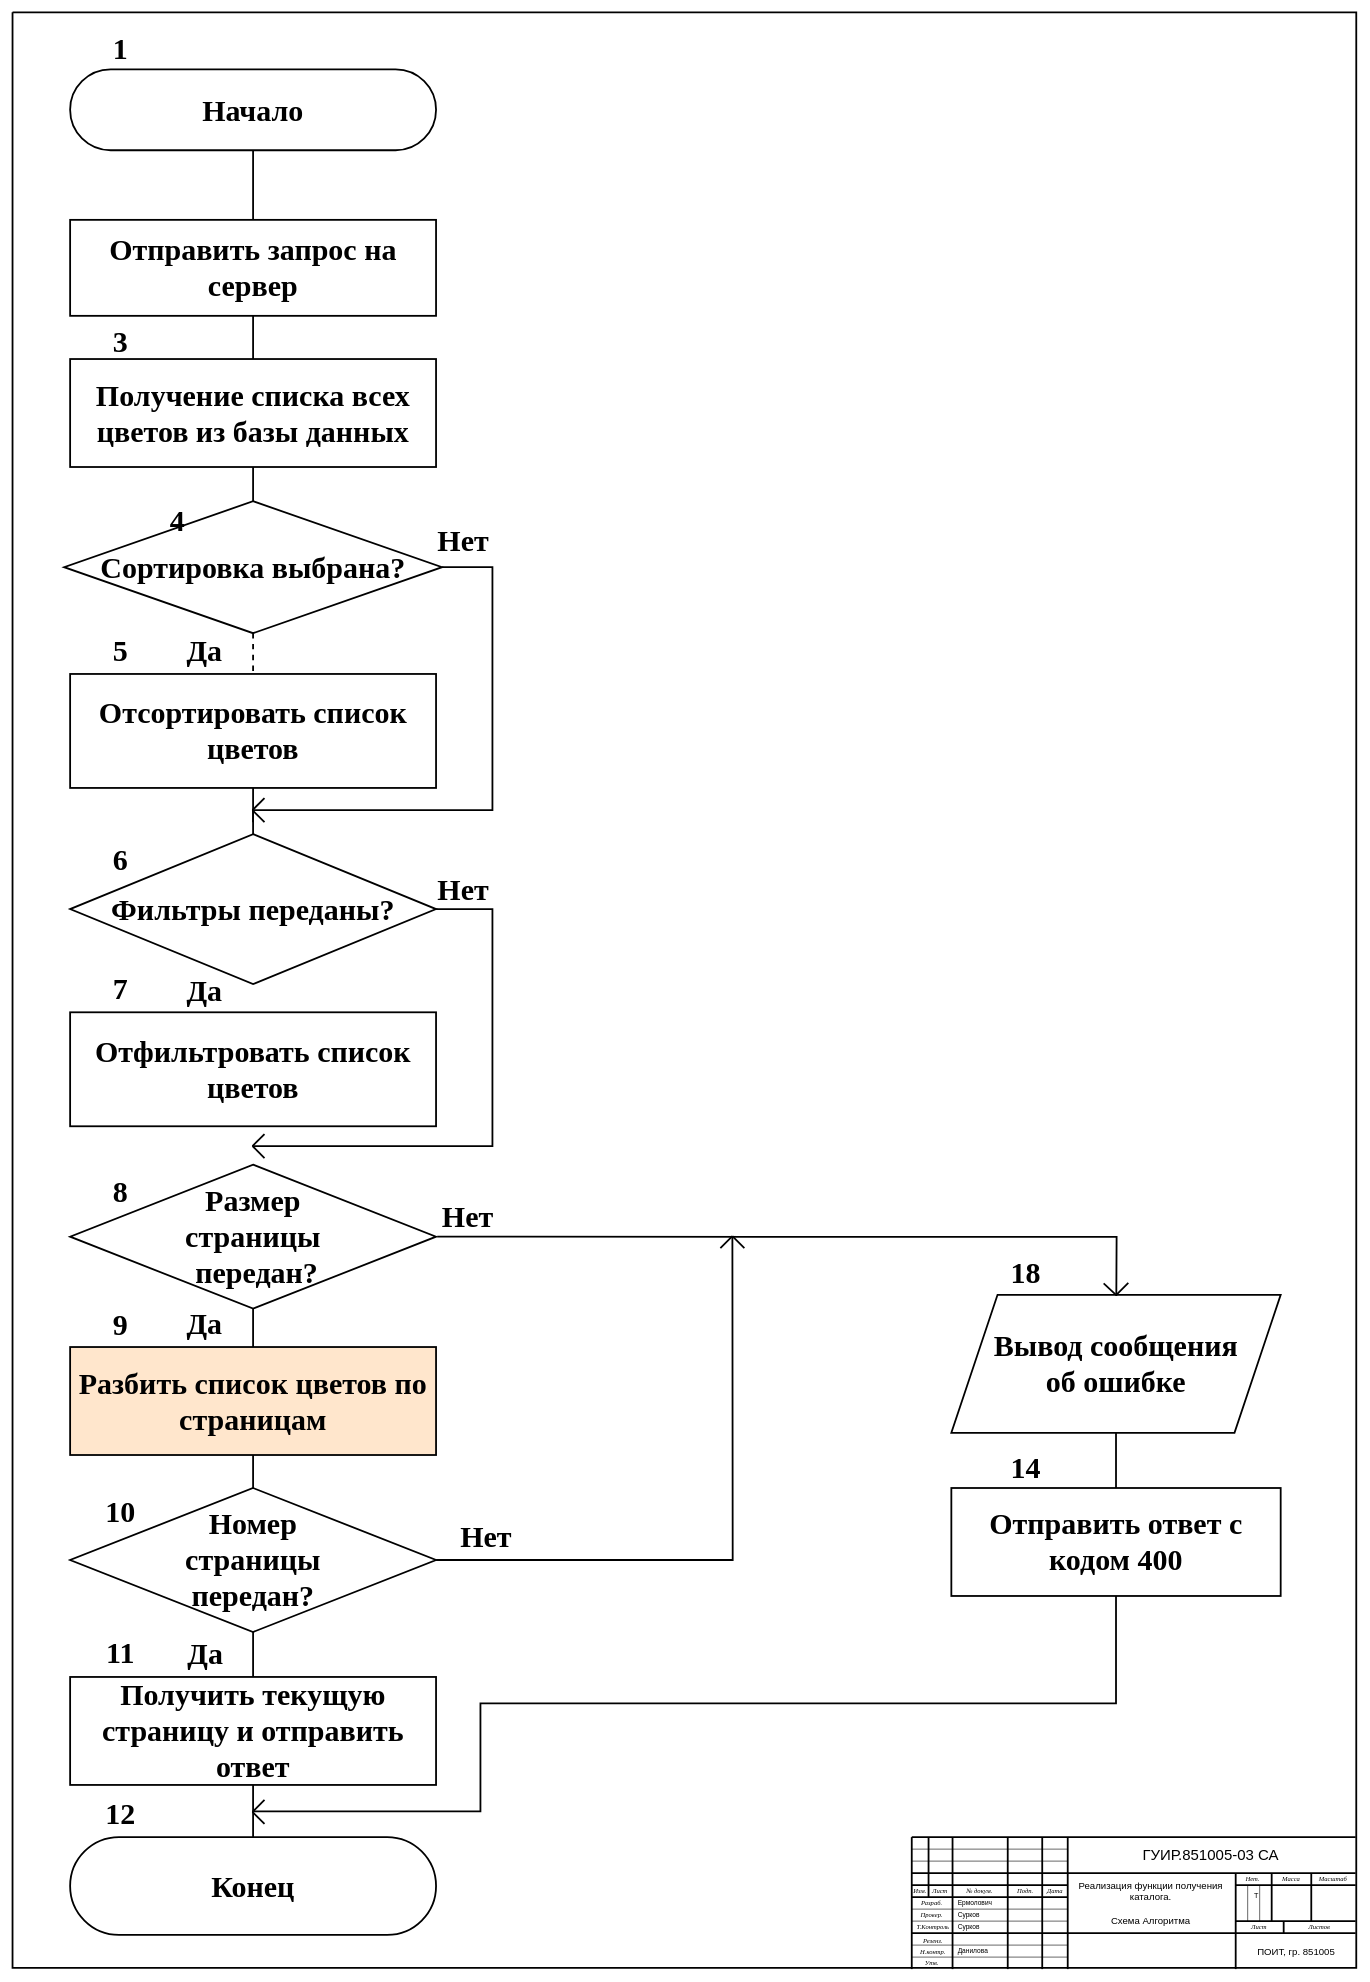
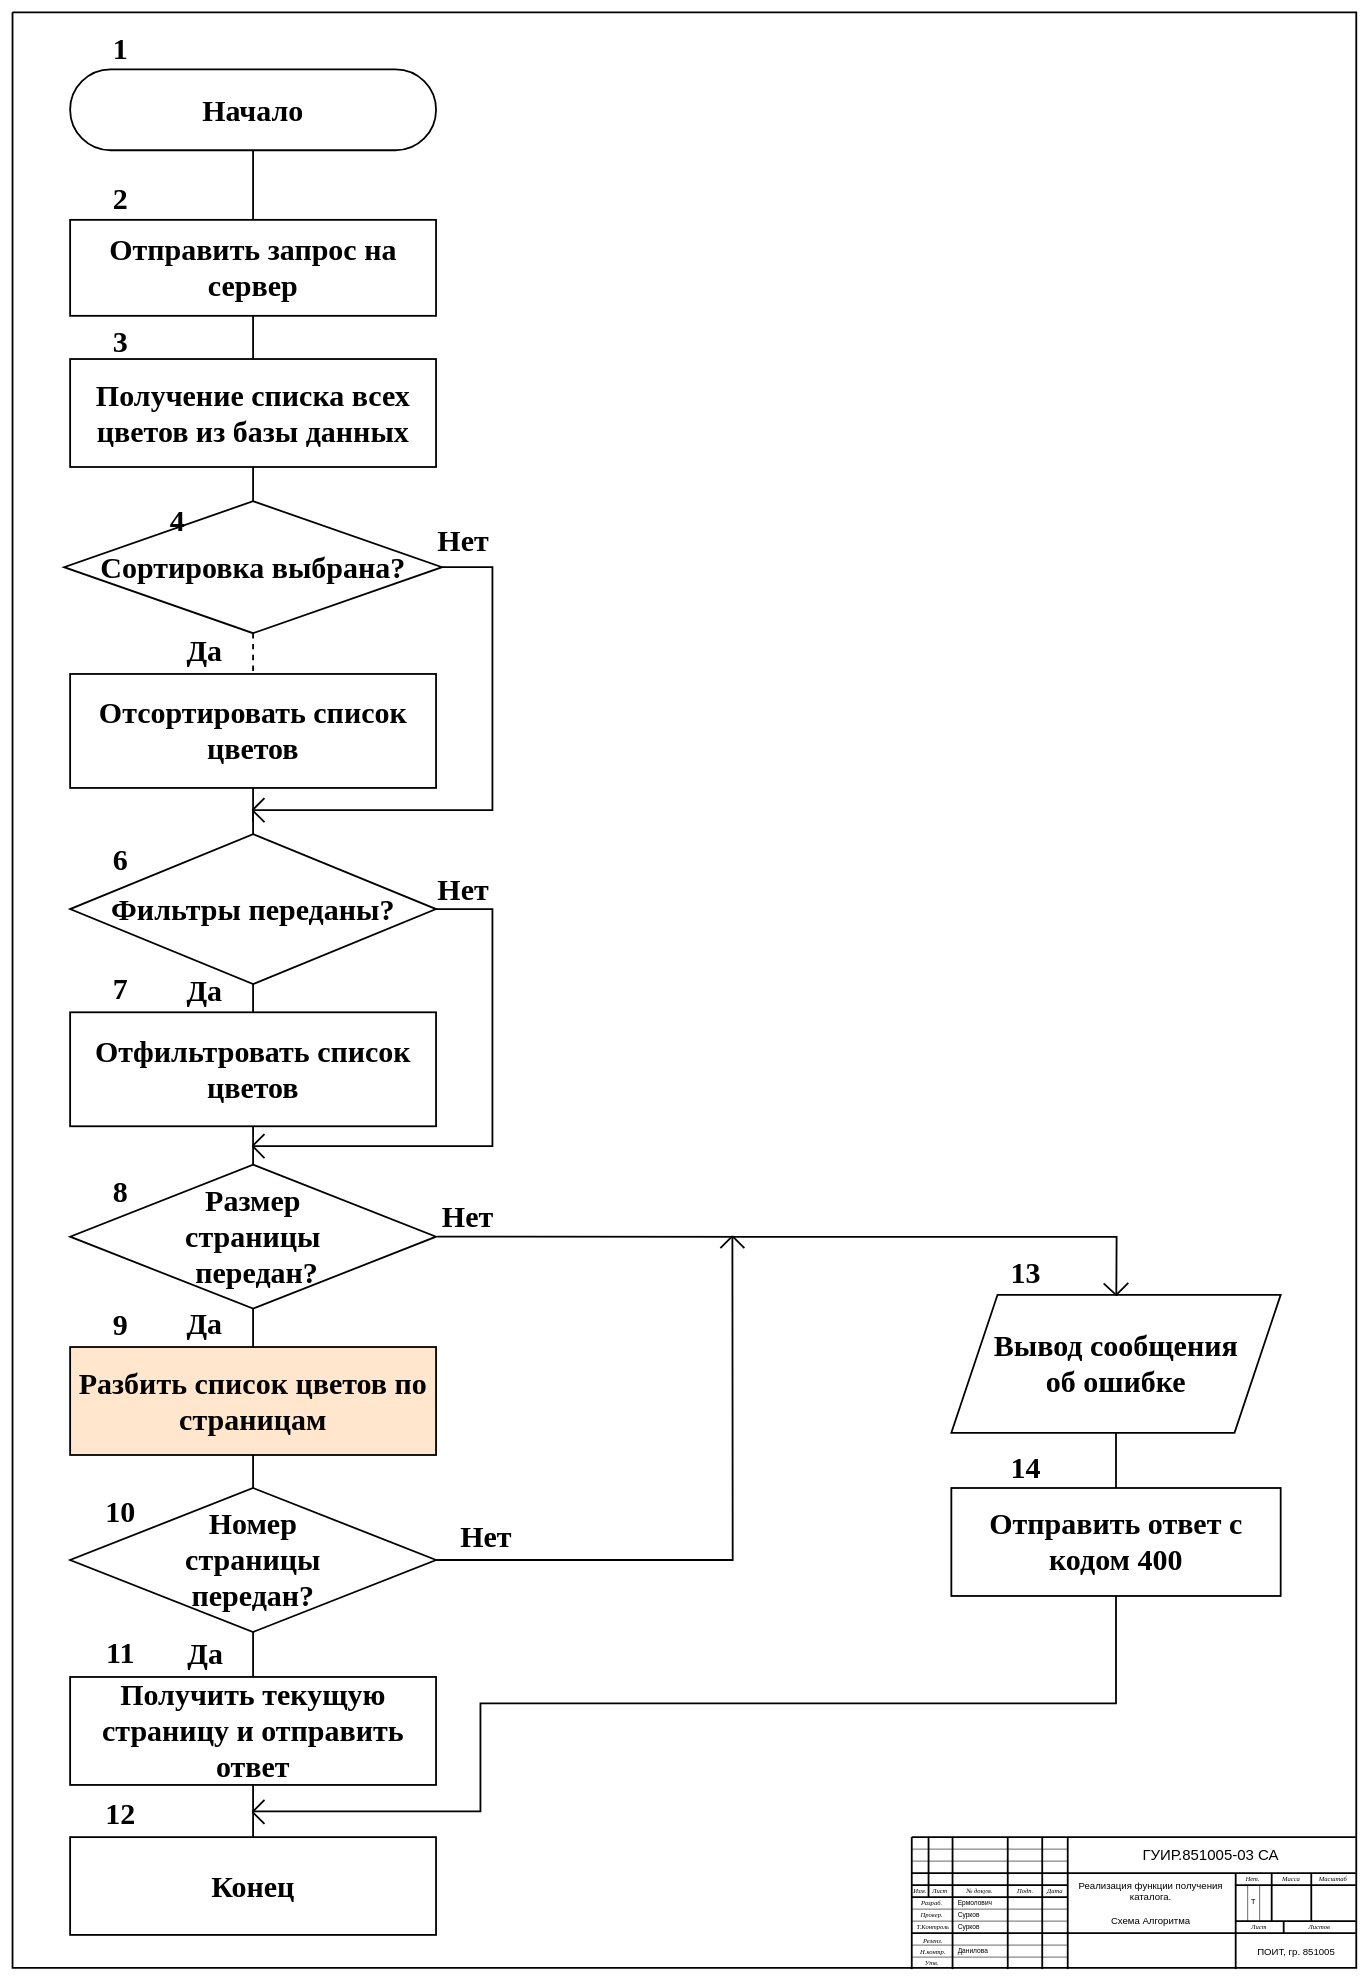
node "2": added
node "5": removed
edge "Фильтры переданы?" -- "Размер страницы передан?": added
node "18": label "18" -> "13"
node "Конец": shape rounded rectangle -> rectangle
node "T": moved (1256, 1896) -> (1253, 1902)
